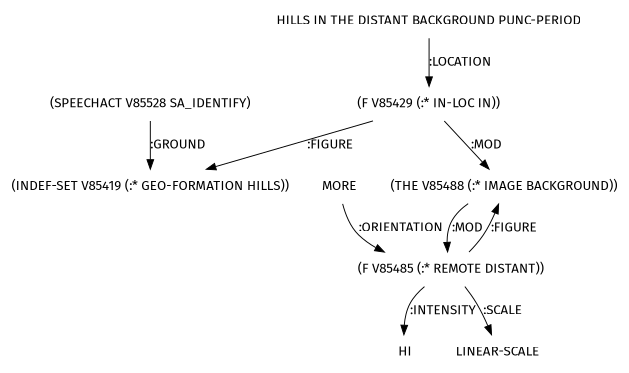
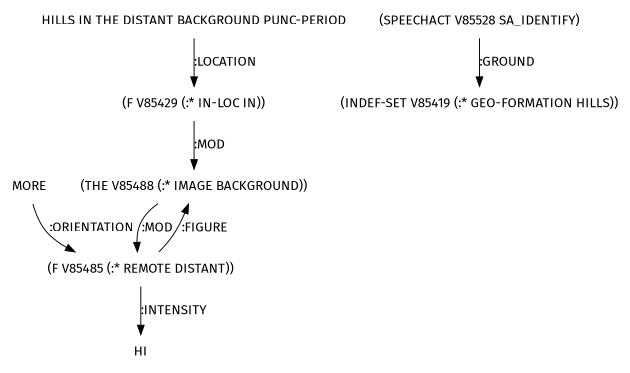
edge "(F V85429 (:* IN-LOC IN))" -> "(INDEF-SET V85419 (:* GEO-FORMATION HILLS))": removed, label ":FIGURE"
node "LINEAR-SCALE": removed
